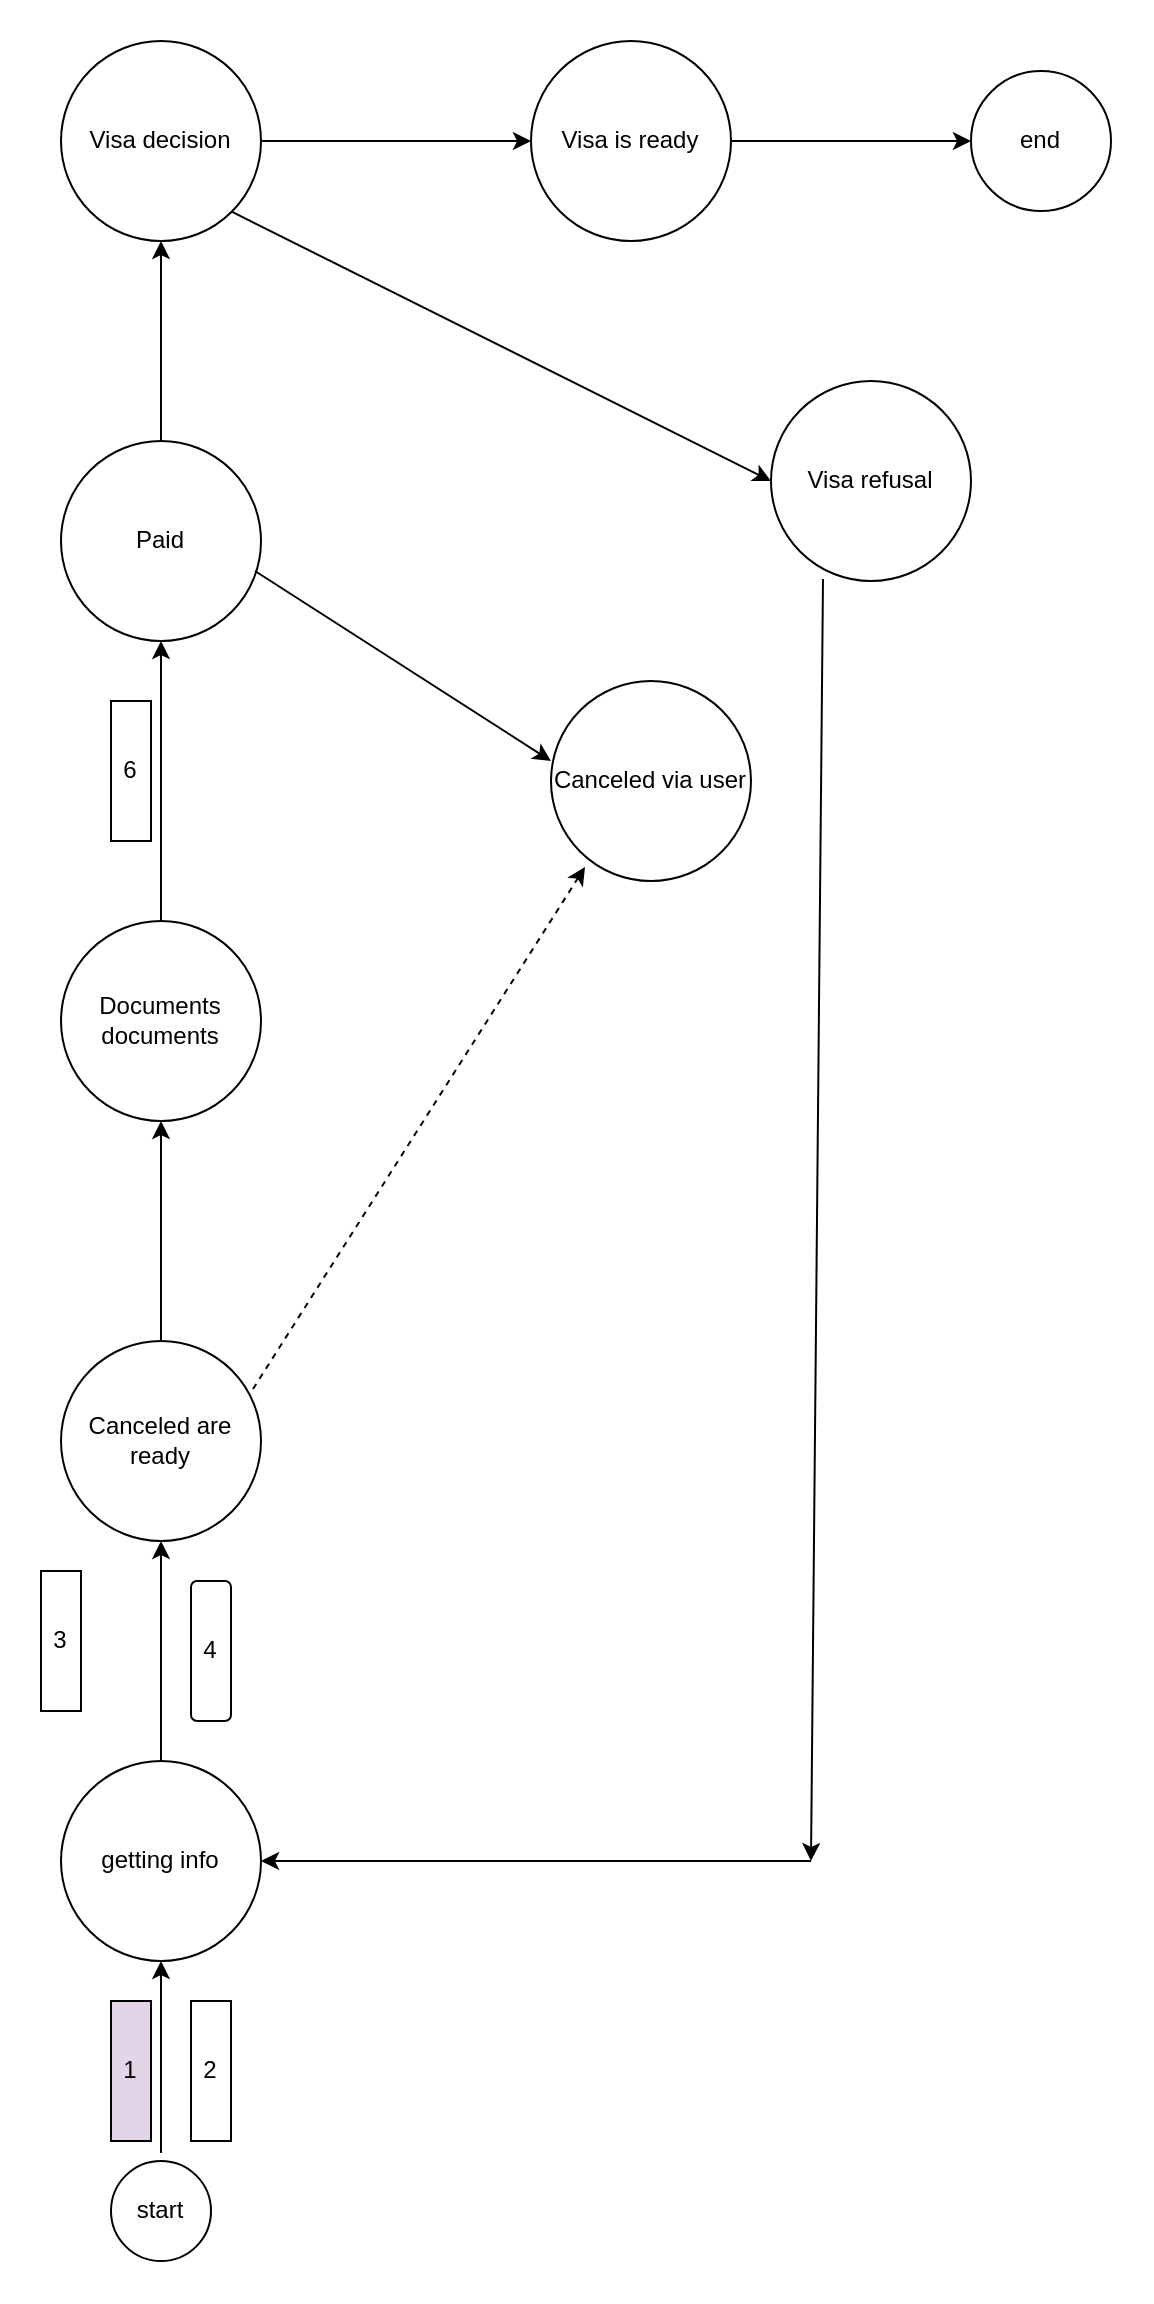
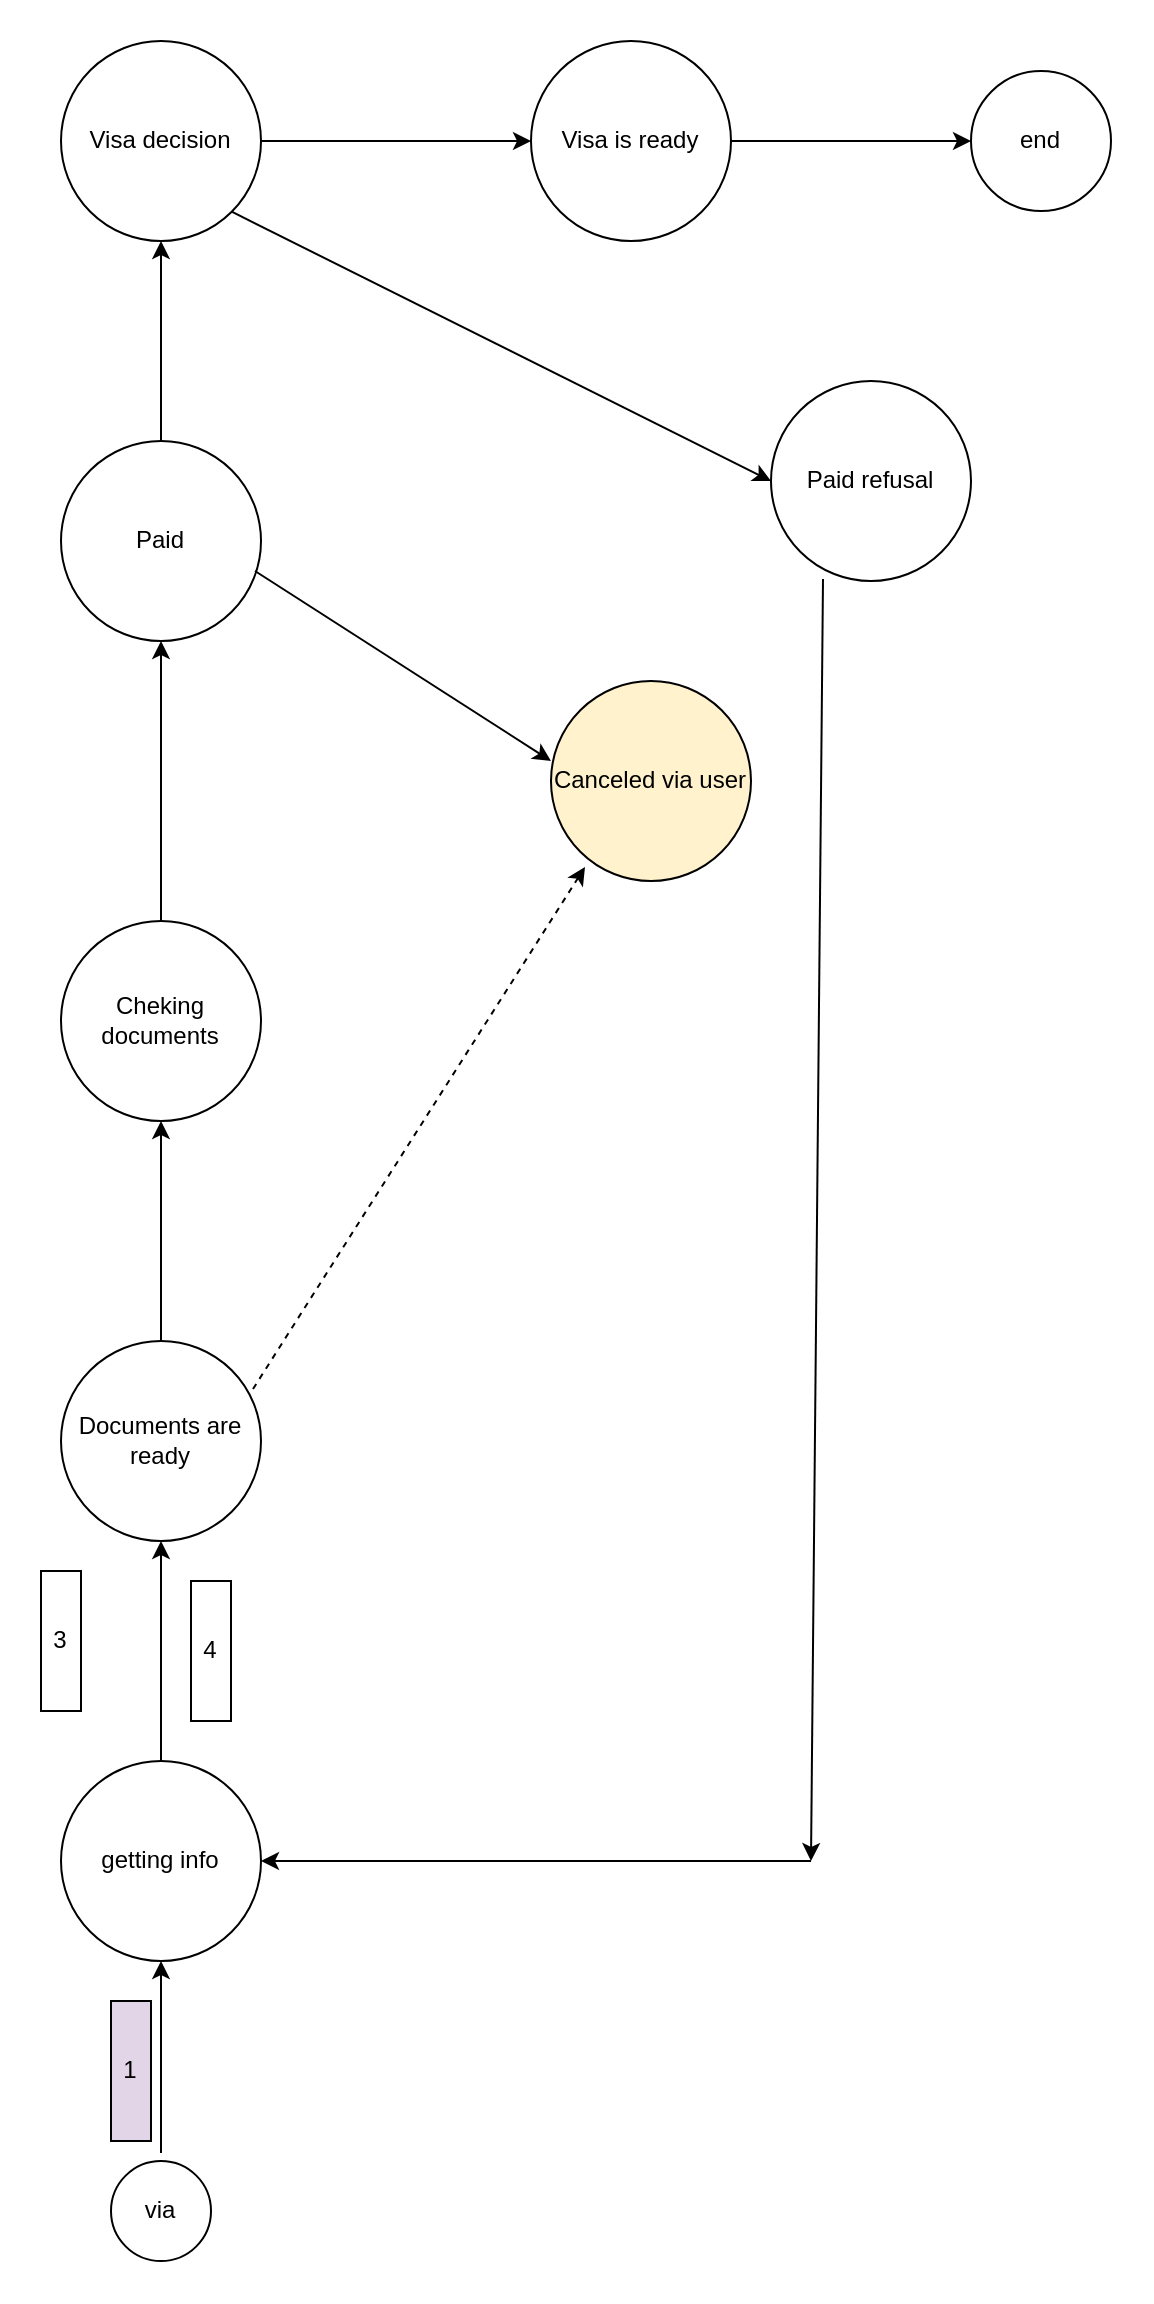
node "Visa refusal": label "Visa refusal" -> "Paid refusal"
node "6": removed
node "Canceled via user": fillcolor #ffffff -> #fff2cc
node "Documents documents": label "Documents documents" -> "Cheking documents"
node "Canceled are ready": label "Canceled are ready" -> "Documents are ready"
node "4": shape rounded rectangle -> rectangle
node "2": removed
node "start": label "start" -> "via"
